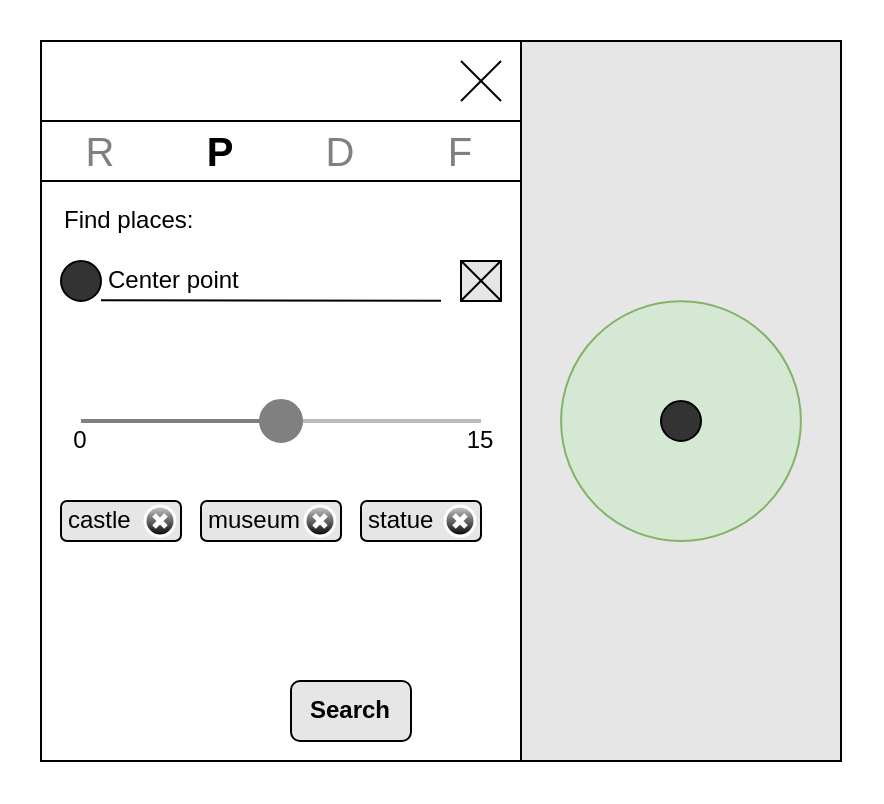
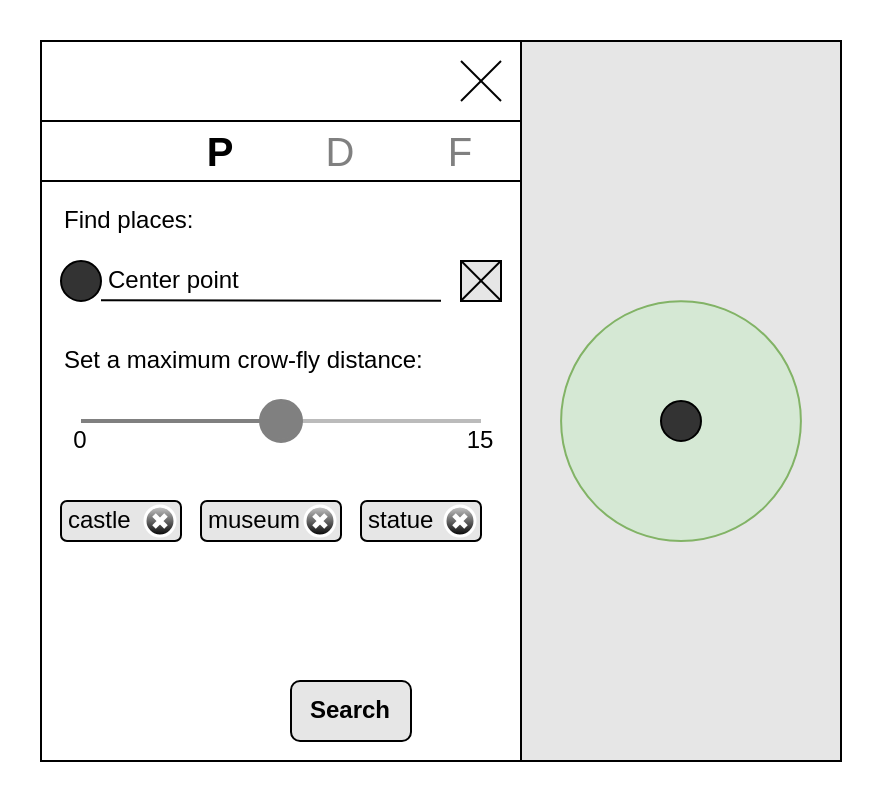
node "R": removed
node "Set a maximum crow-fly distance:": added
